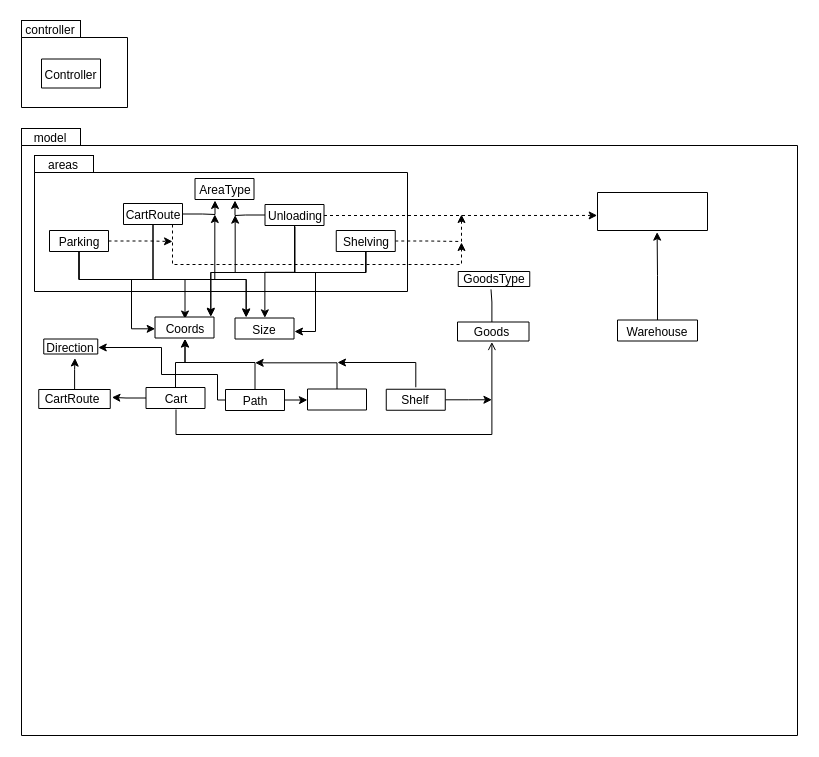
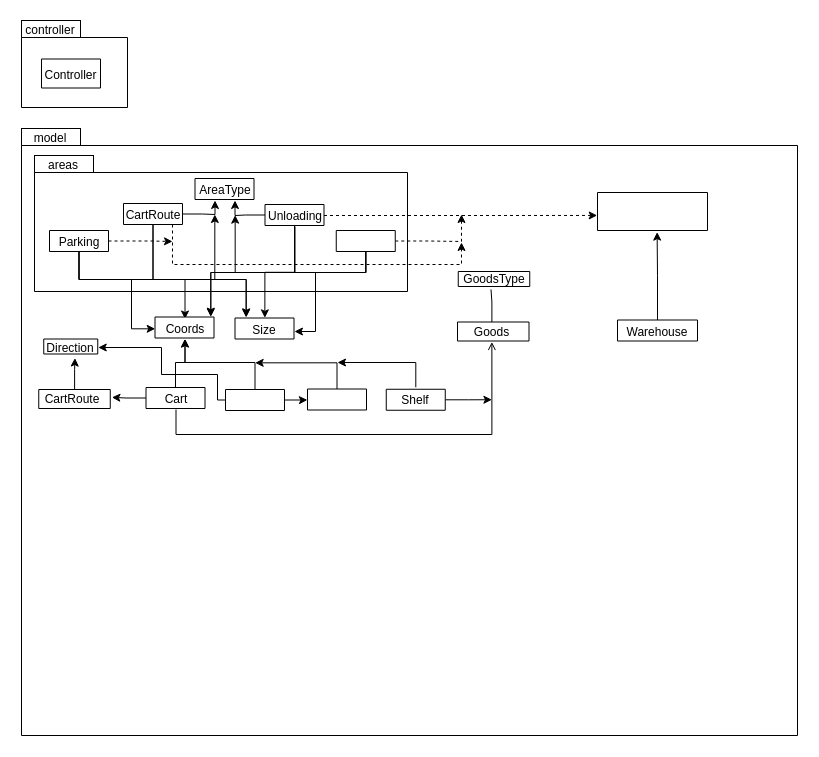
node "Shelving": removed
node "Path": removed
